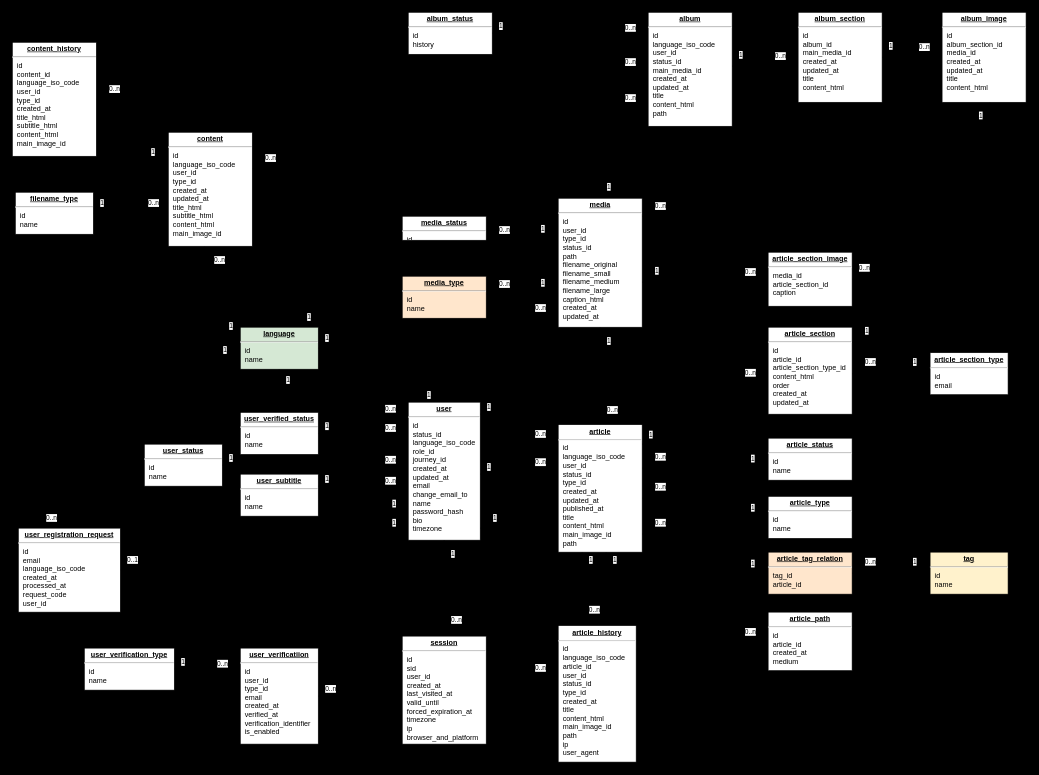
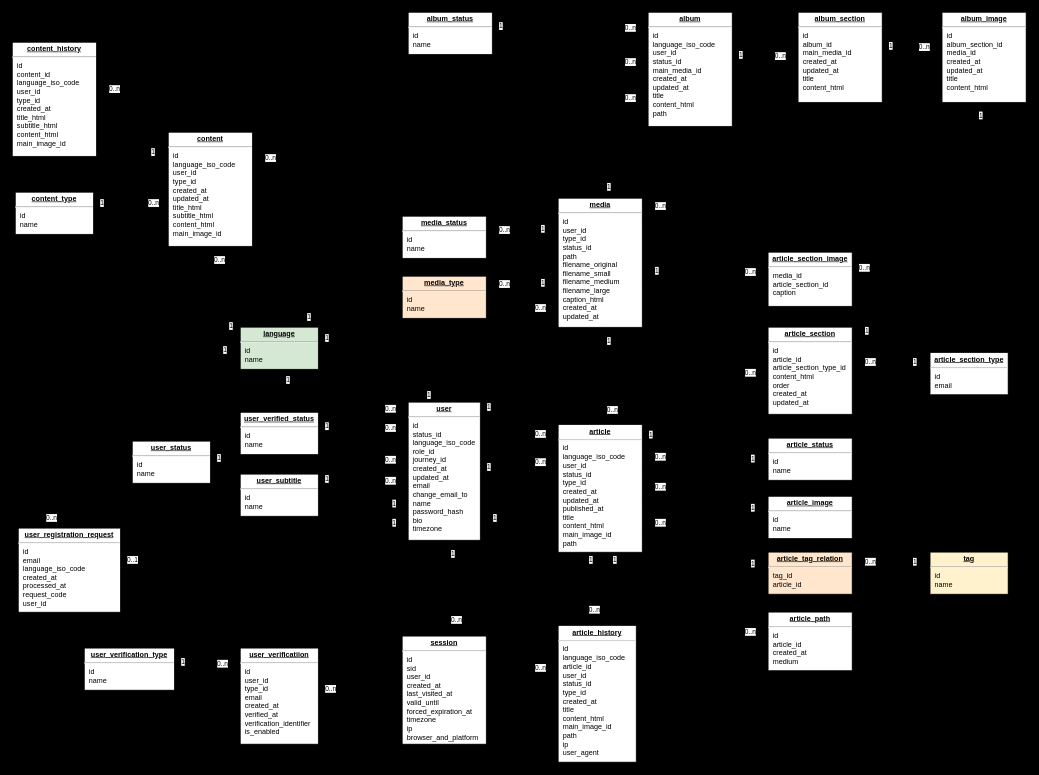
node "album_status id history": label "album_status id history" -> "album_status id name"
node "filename_type id name": label "filename_type id name" -> "content_type id name"
node "media_status id name": size 84x24 -> 84x42
node "user_status id name": moved (183, 465) -> (171, 462)
node "article_type id name": label "article_type id name" -> "article_image id name"
